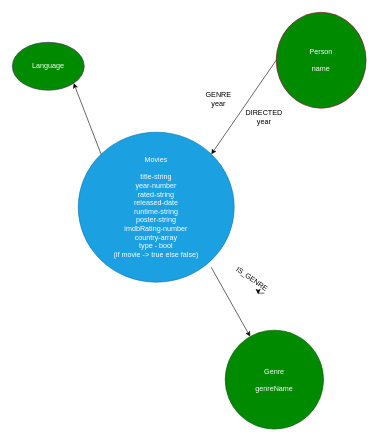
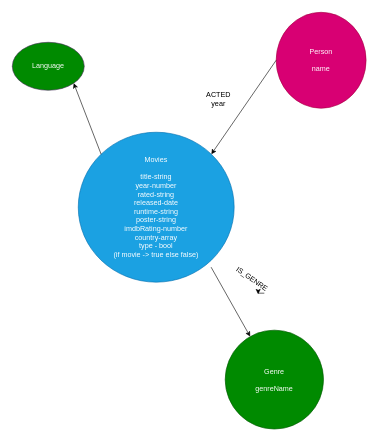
node "Person name": fillcolor #008a00 -> #d80073
node "GENRE year": label "GENRE year" -> "ACTED year"
node "DIRECTED year": removed
